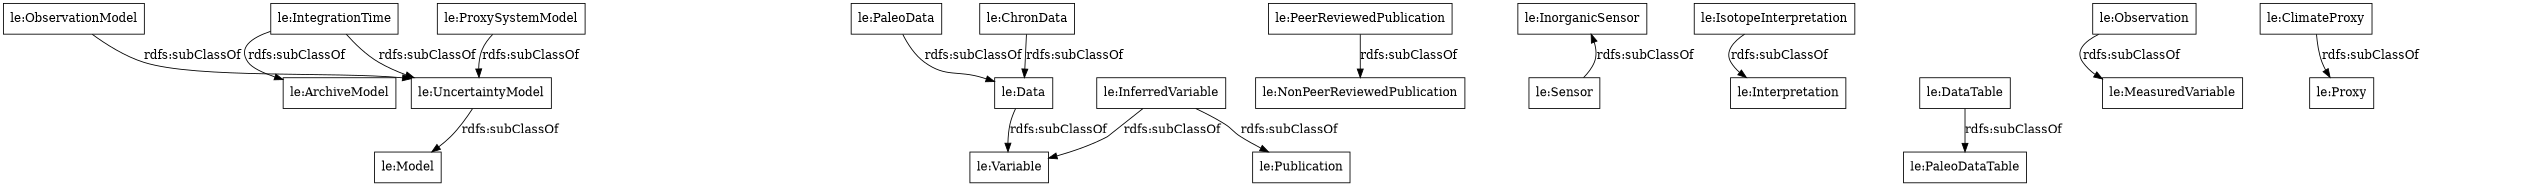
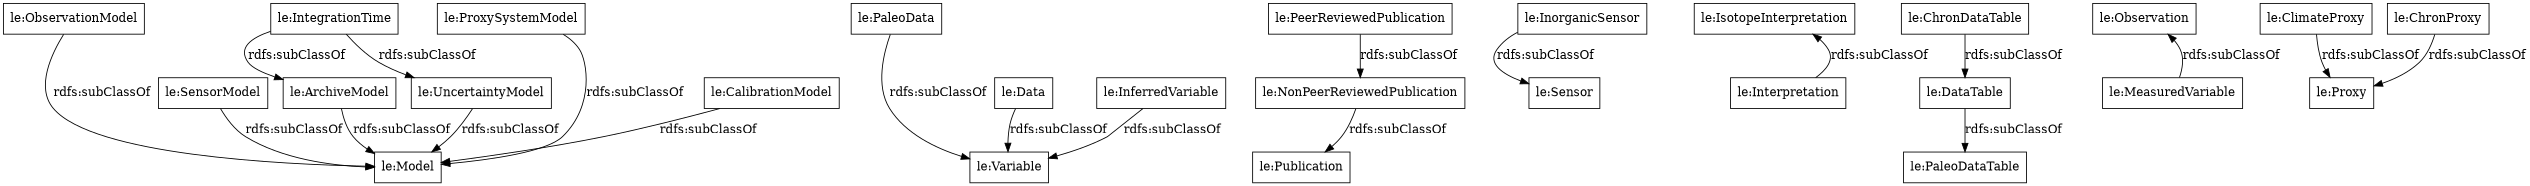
node "le:ChronData": removed
node "le:ChronDataTable": added
node "le:ChronProxy": added
edge "le:ProxySystemModel" -> "le:UncertaintyModel": now "le:ProxySystemModel" -> "le:Model"
edge "le:IsotopeInterpretation" -> "le:Interpretation": reversed
edge "le:Observation" -> "le:MeasuredVariable": reversed
edge "le:Sensor" -> "le:InorganicSensor": reversed
edge "le:PaleoData" -> "le:Data": now "le:PaleoData" -> "le:Variable"
edge "le:ObservationModel" -> "le:UncertaintyModel": now "le:ObservationModel" -> "le:Model"
node "le:SensorModel": added
node "le:CalibrationModel": added
edge "le:InferredVariable" -> "le:Publication": now "le:NonPeerReviewedPublication" -> "le:Publication"
edge "le:ArchiveModel" -> "le:Model": added, label "rdfs:subClassOf"
